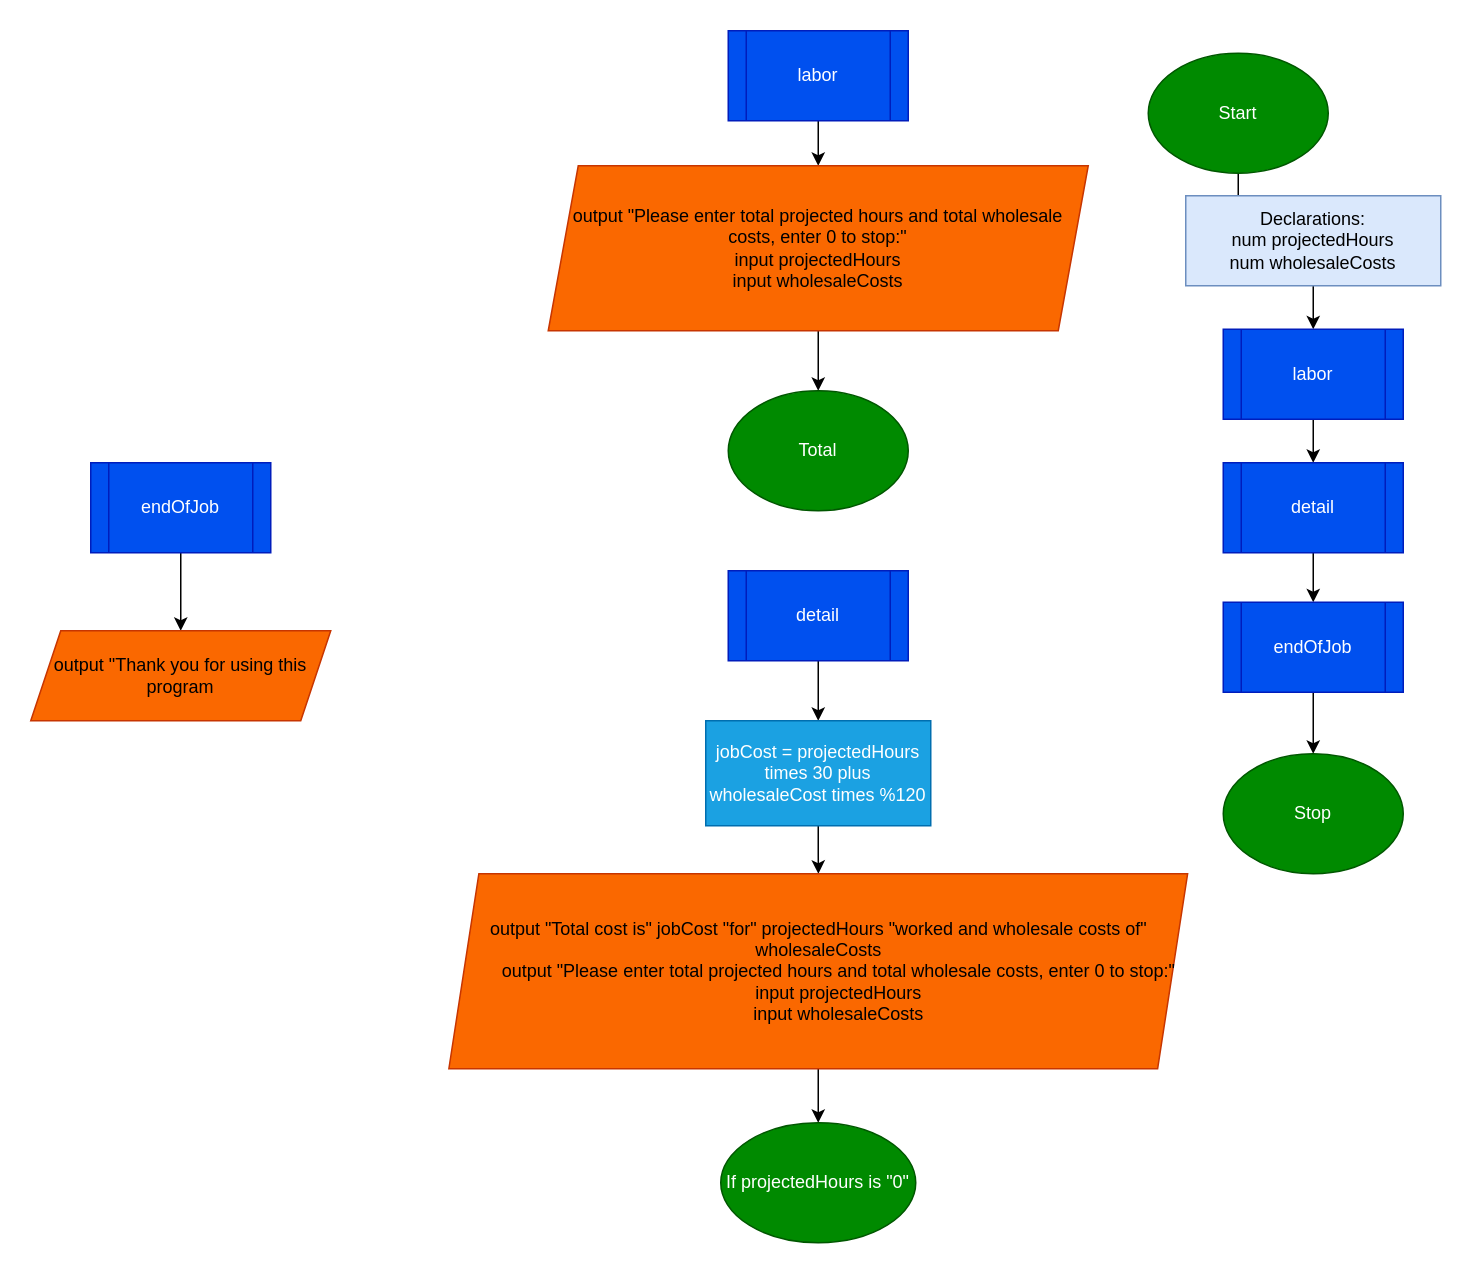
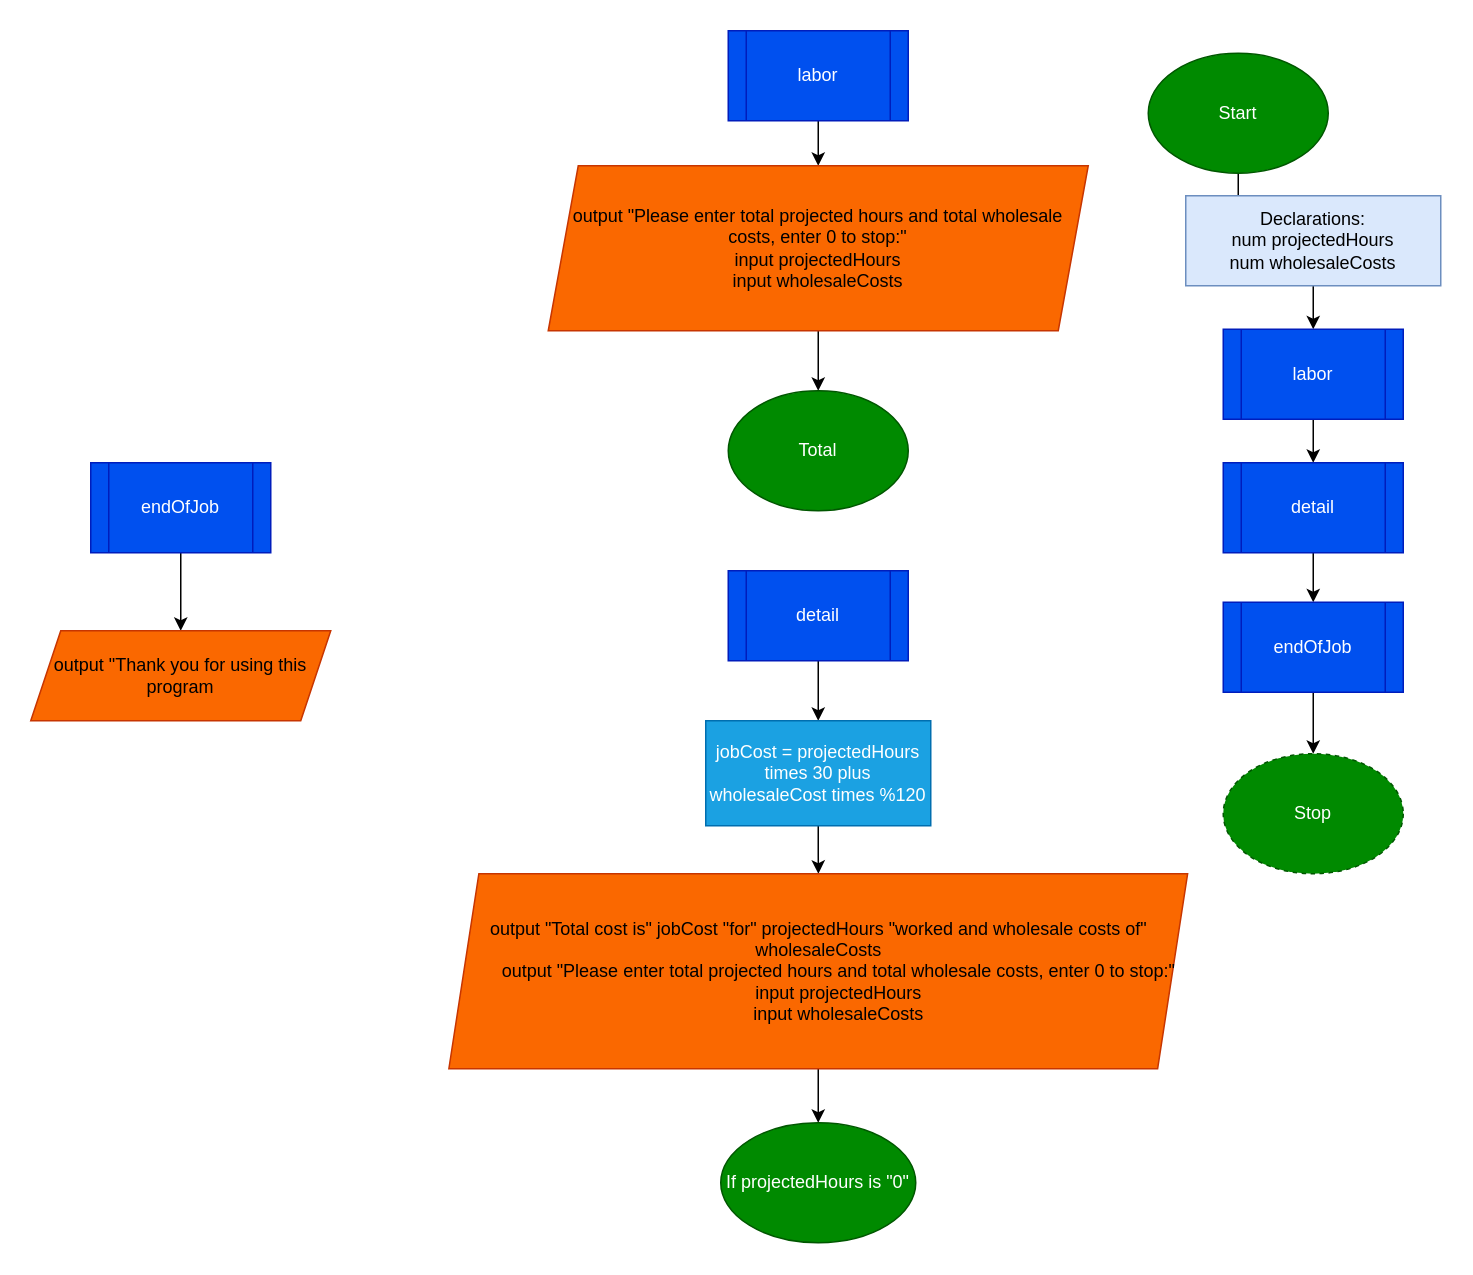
node "Stop": style solid -> dashed
